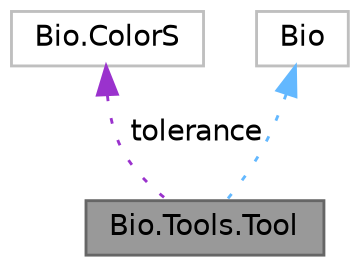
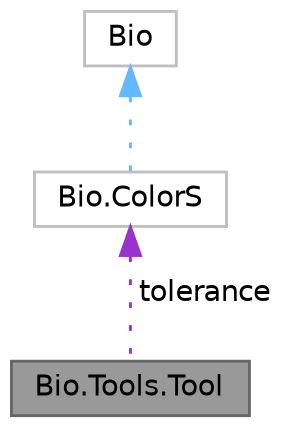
edge "Bio.Tools.Tool" -> "Bio": now "Bio.ColorS" -> "Bio"
